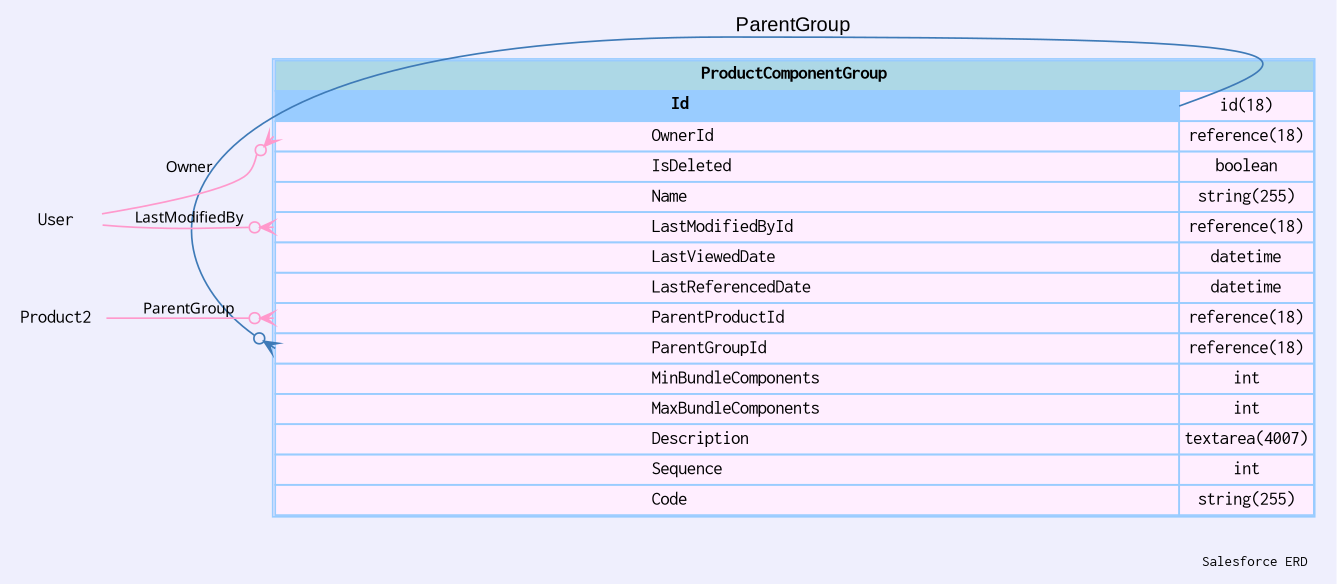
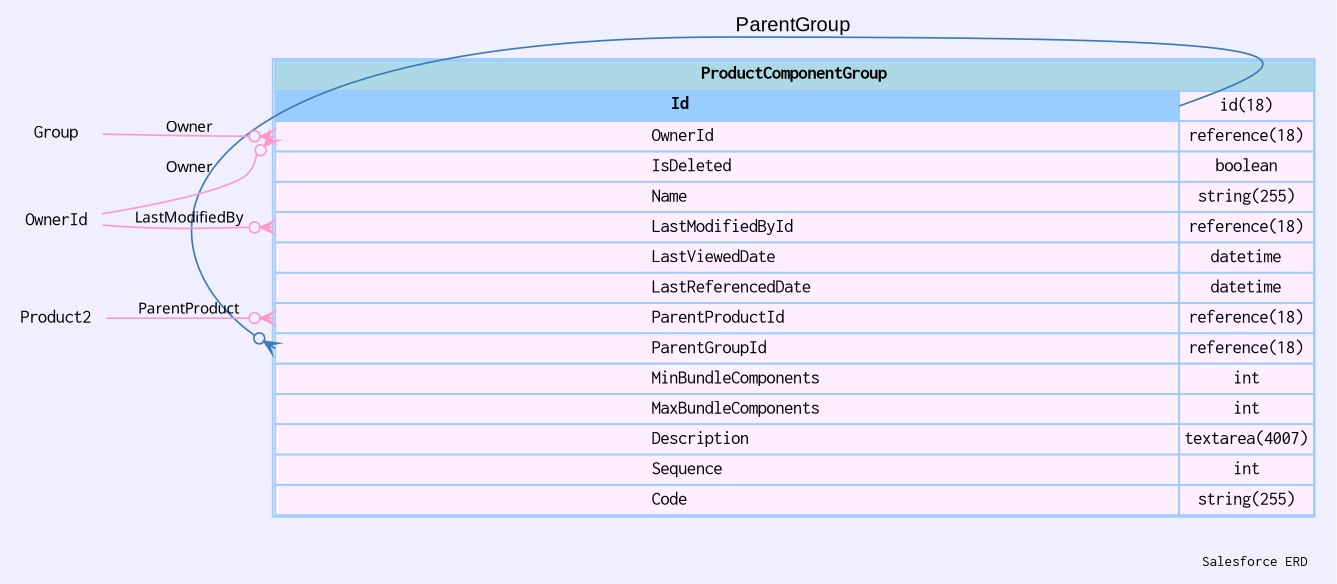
node "Group": added
node "User": label "User" -> "OwnerId"
edge "Product2" -> "ProductComponentGroup": label "ParentGroup" -> "ParentProduct"
